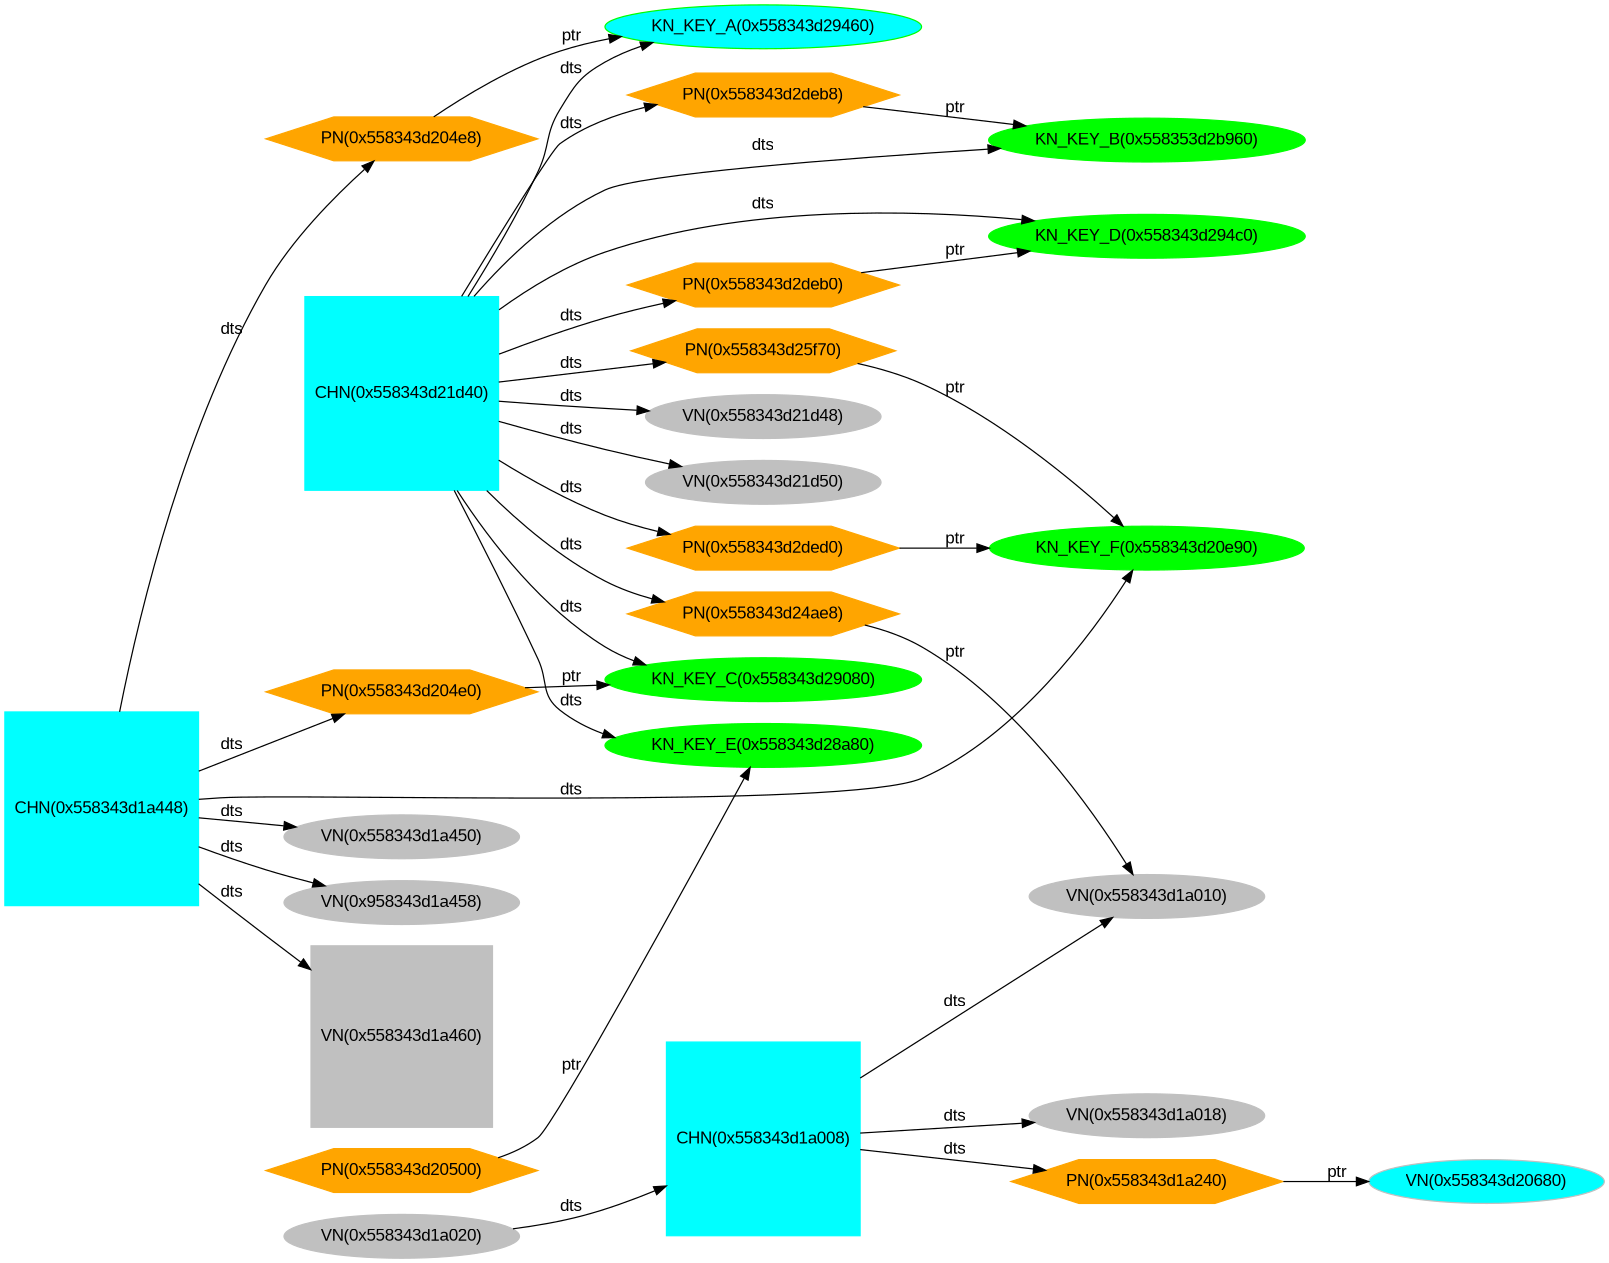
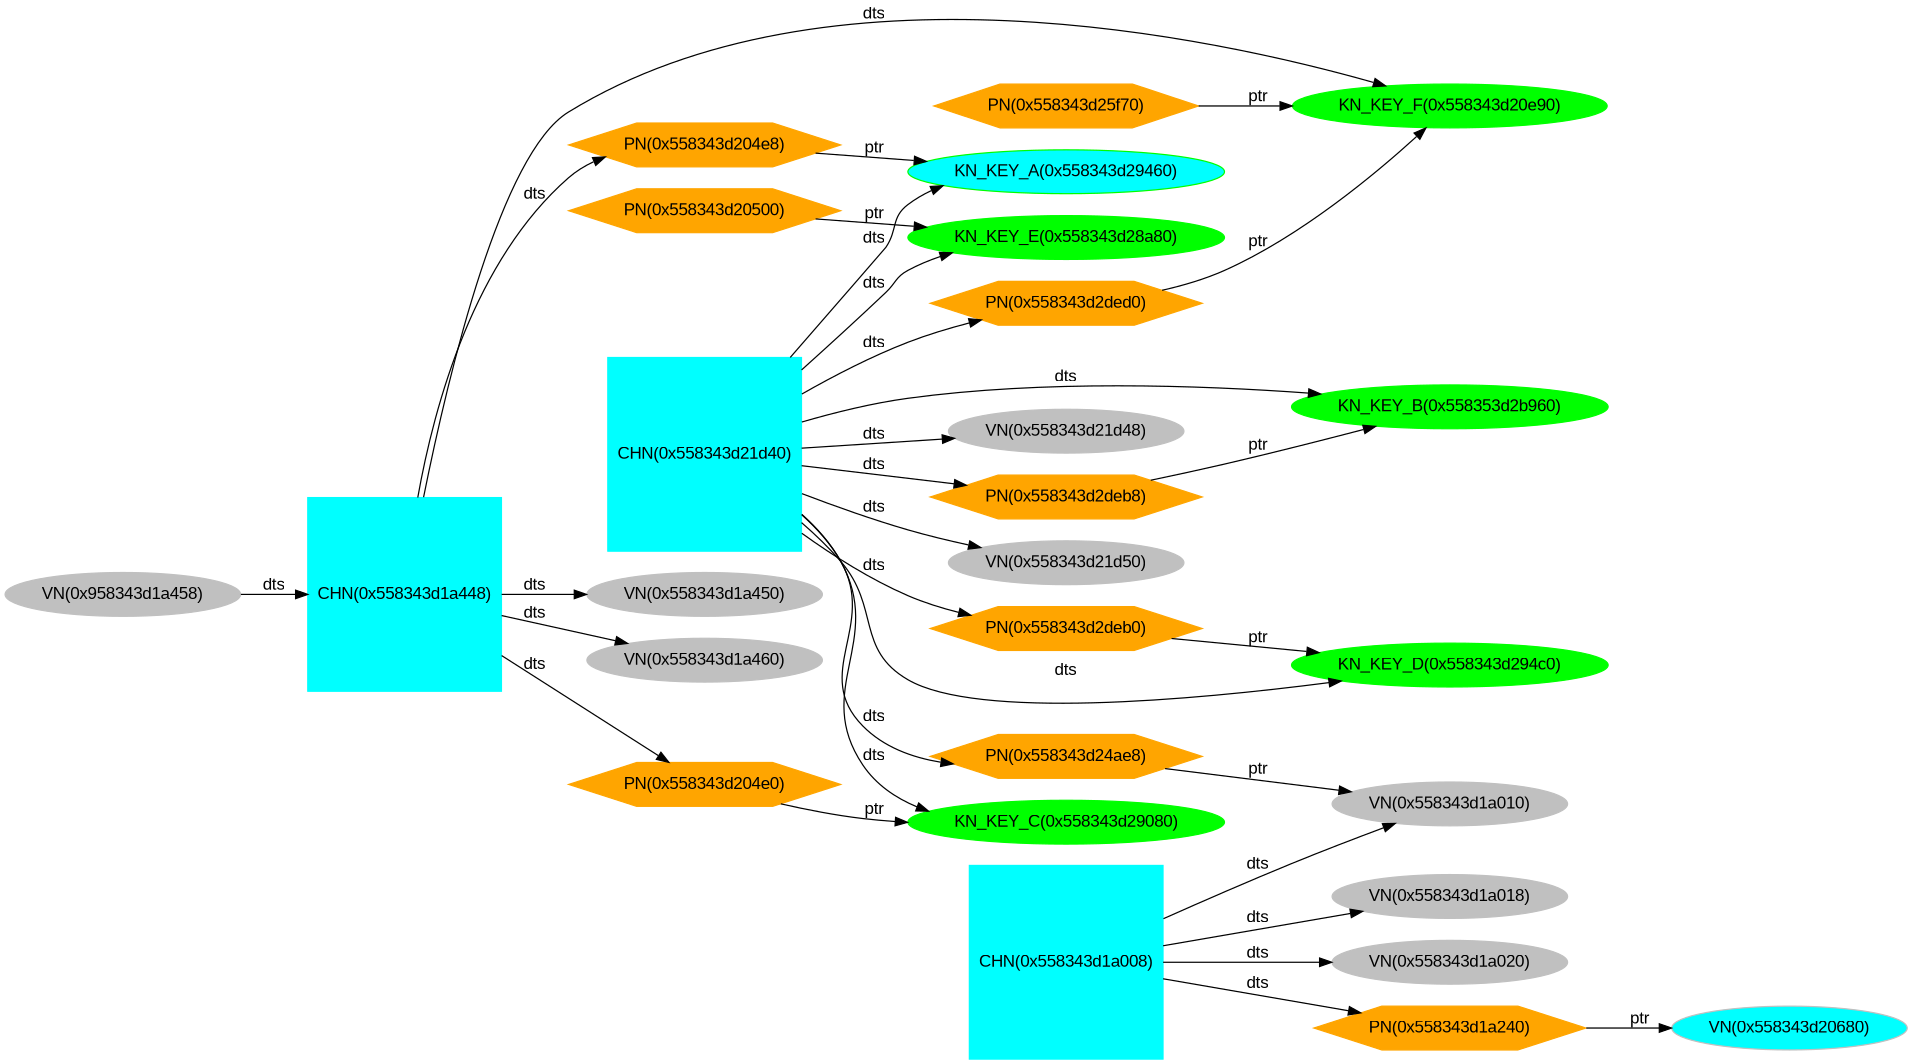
edge "CHN(0x558343d21d40)" -> "PN(0x558343d25f70)": removed, label "dts"
edge "CHN(0x558343d1a448)" -> "VN(0x958343d1a458)": reversed
node "VN(0x558343d1a460)": shape square -> ellipse
edge "VN(0x558343d1a020)" -> "CHN(0x558343d1a008)": reversed
